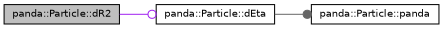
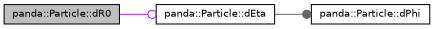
node "panda::Particle::dR2": label "panda::Particle::dR2" -> "panda::Particle::dR0"
node "panda::Particle::panda": label "panda::Particle::panda" -> "panda::Particle::dPhi"
